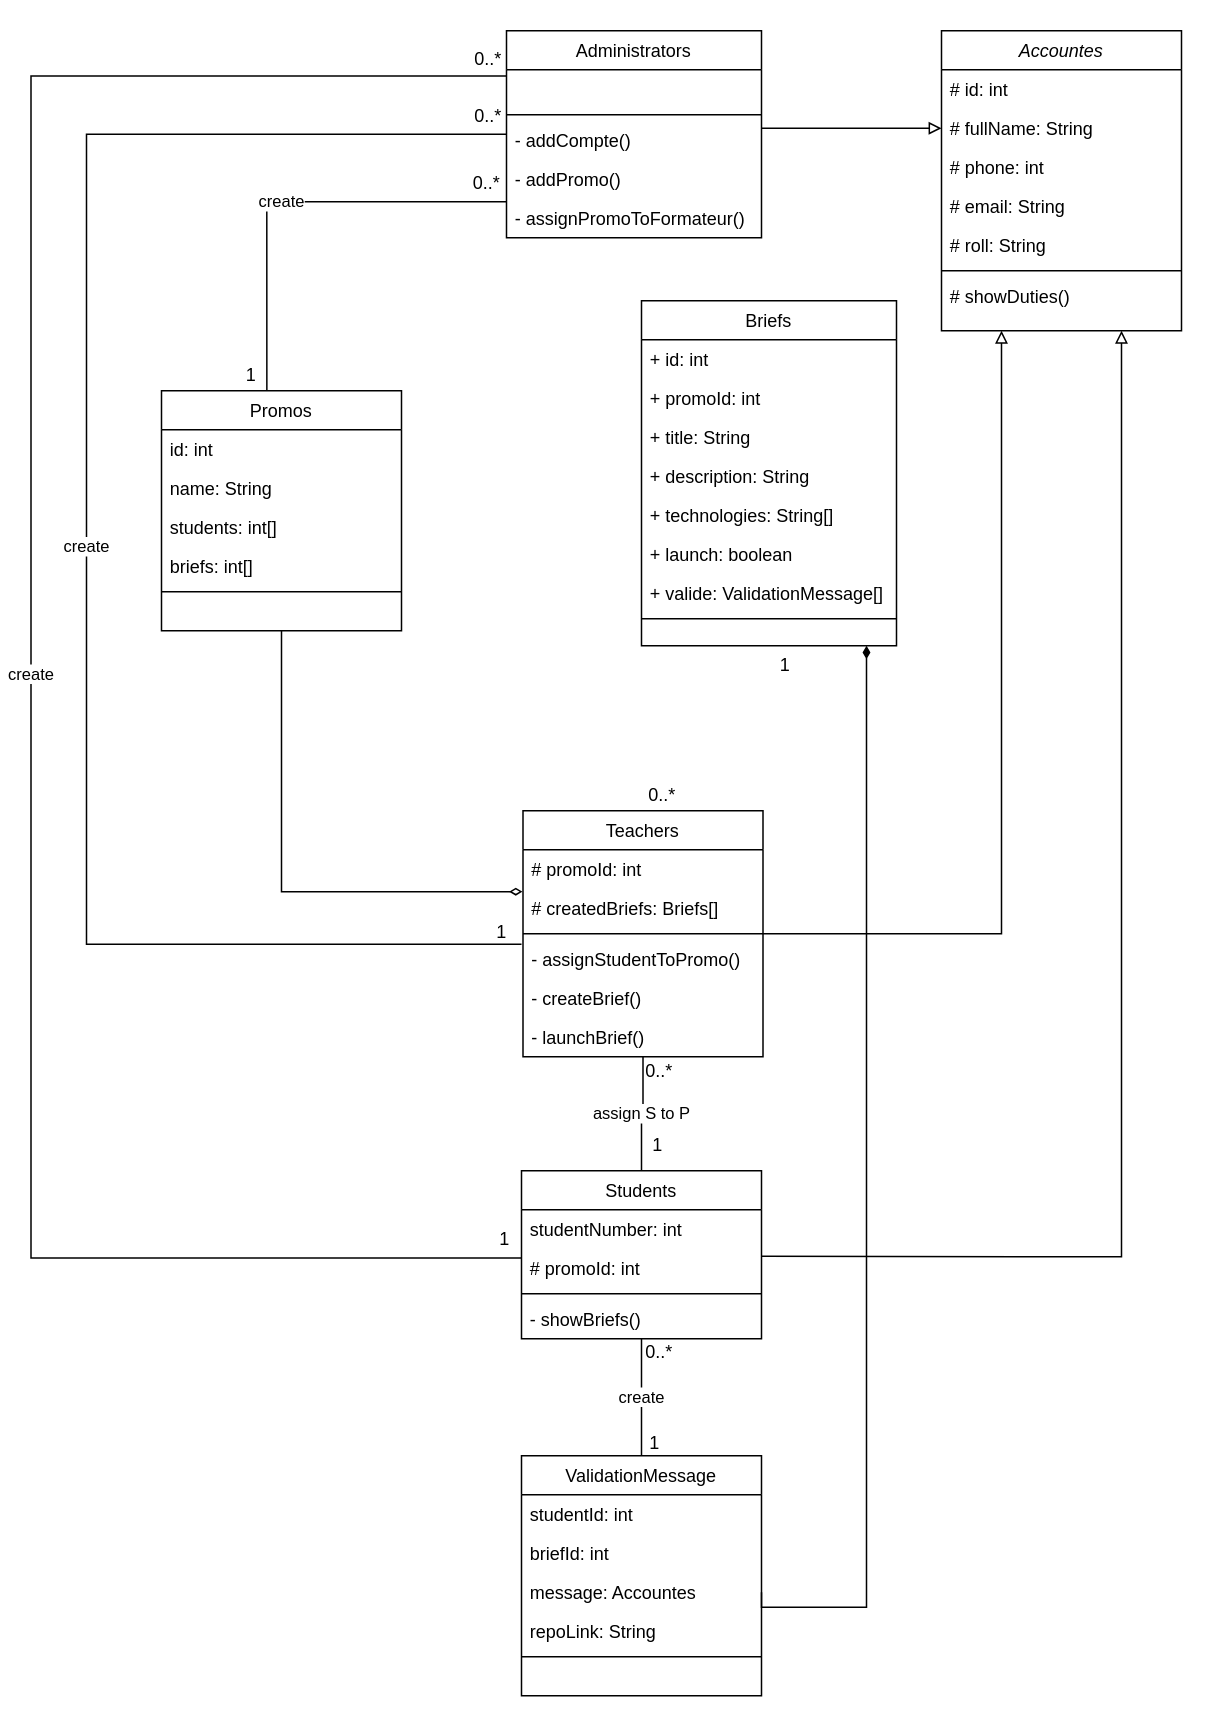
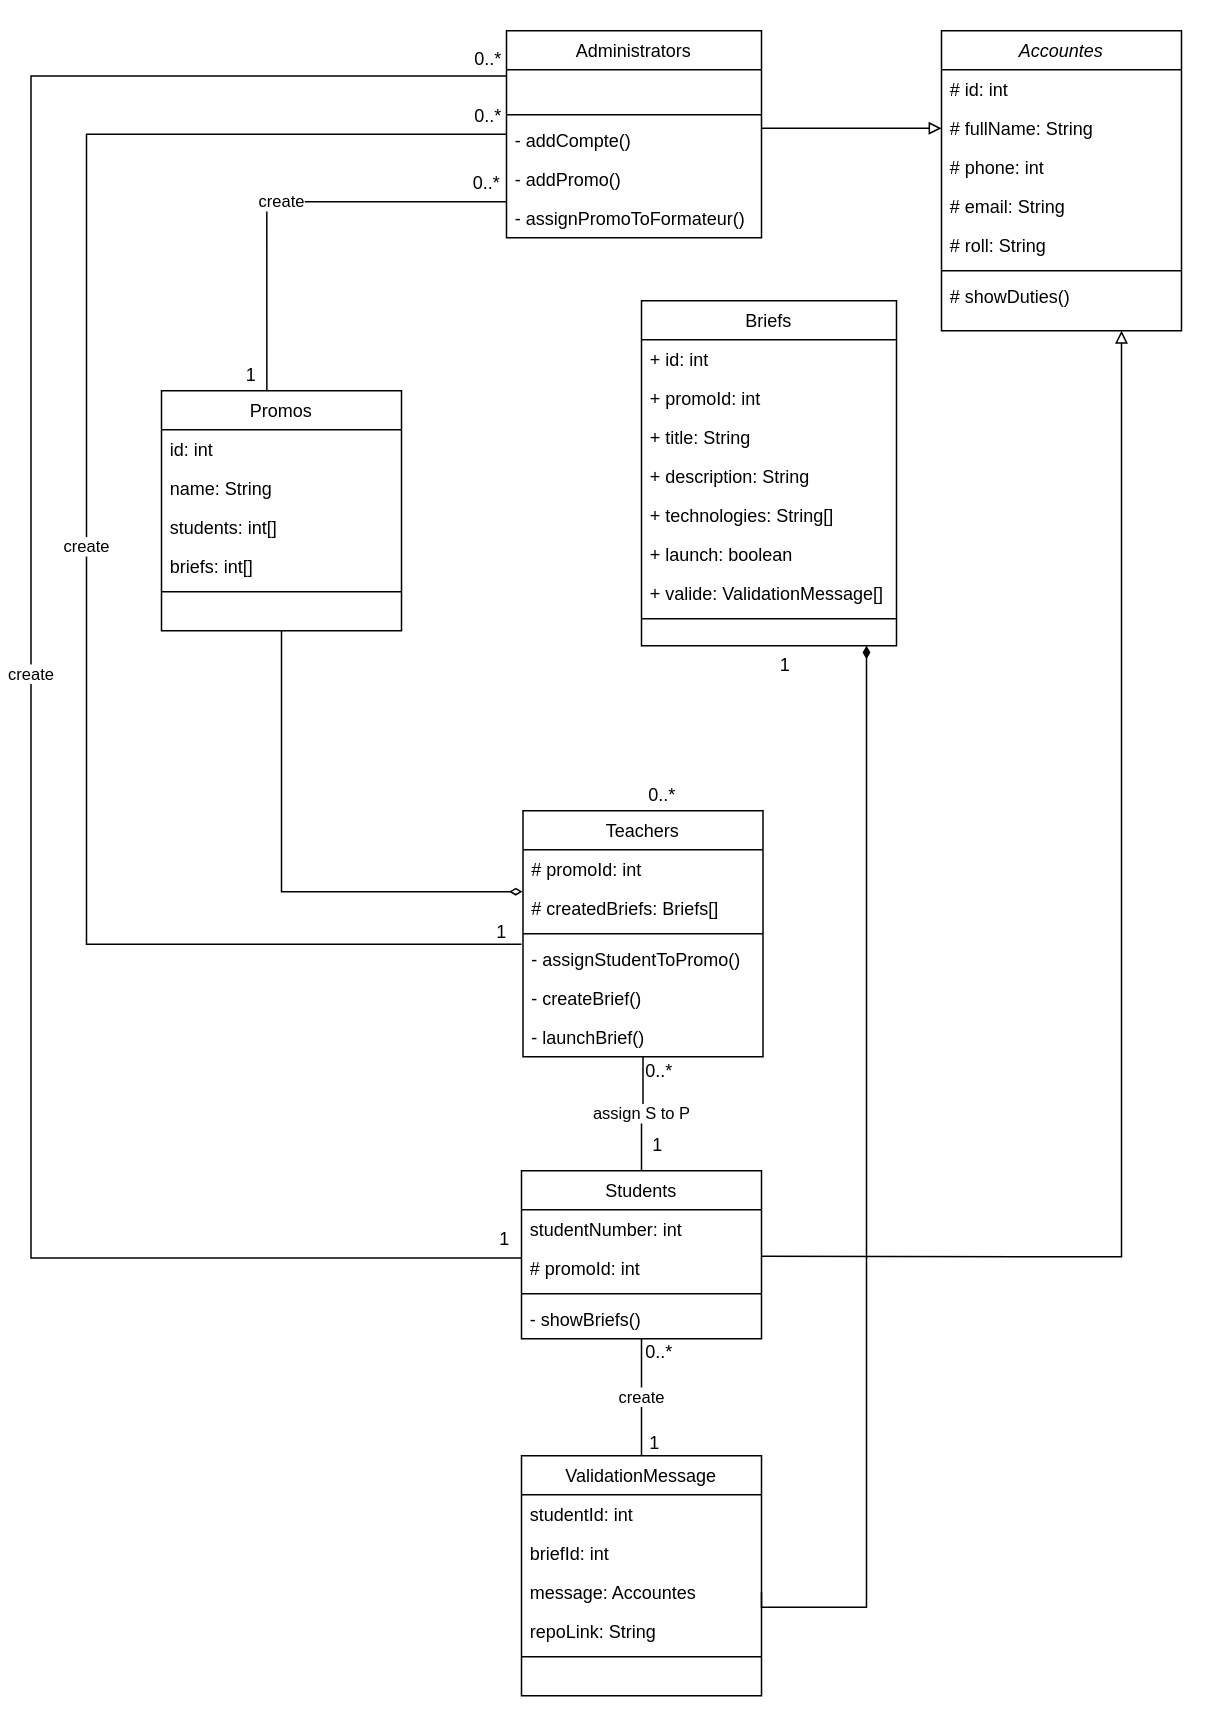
edge "Teachers" -> "Accountes": removed
